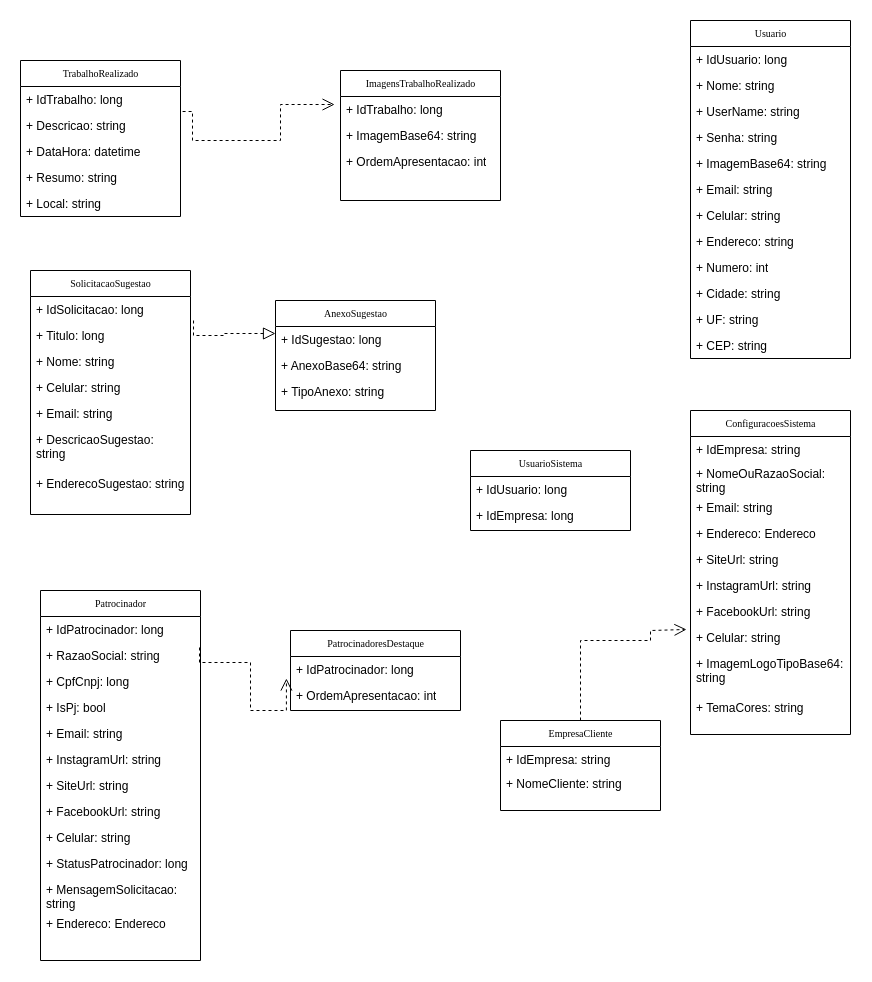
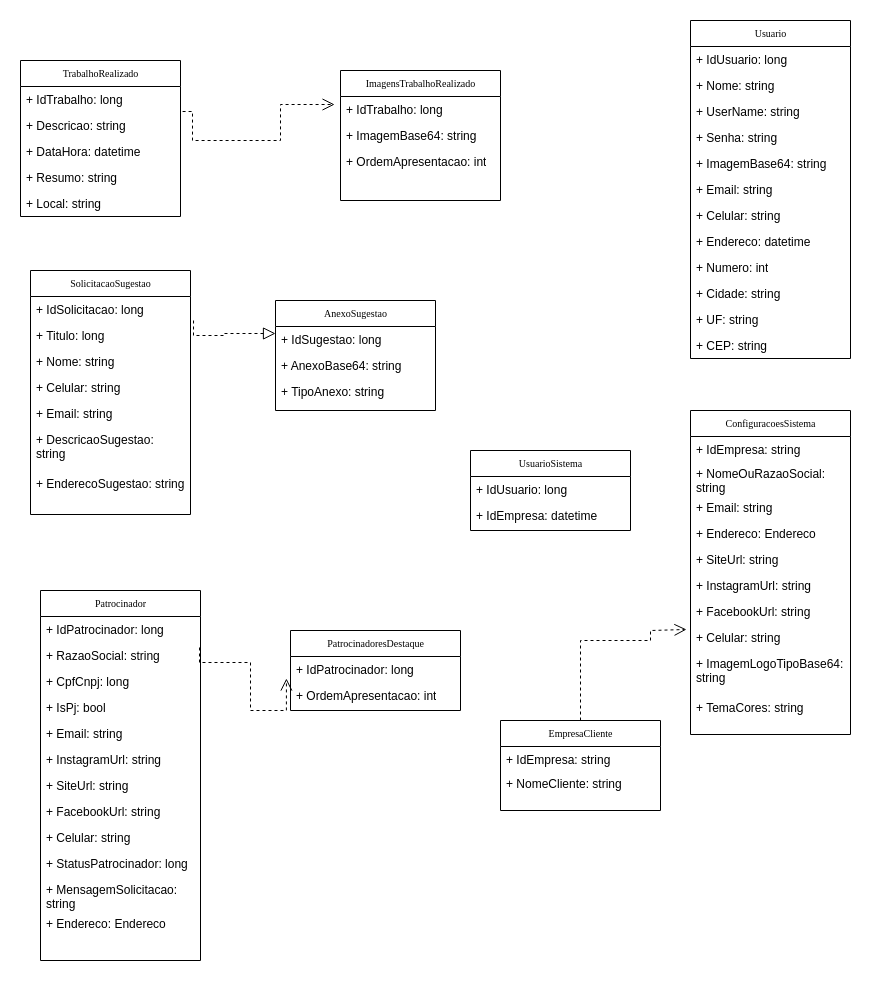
node "+ Endereco: string": label "+ Endereco: string" -> "+ Endereco: datetime"
node "+ IdEmpresa: long": label "+ IdEmpresa: long" -> "+ IdEmpresa: datetime"
